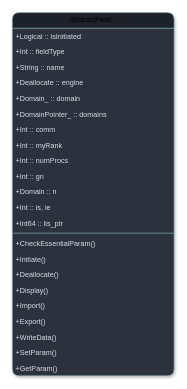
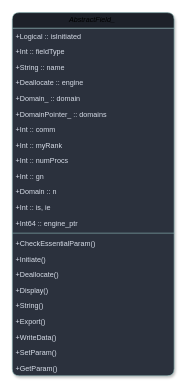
node "+Int64 :: lis_ptr": label "+Int64 :: lis_ptr" -> "+Int64 :: engine_ptr"
node "+Import()": label "+Import()" -> "+String()"
